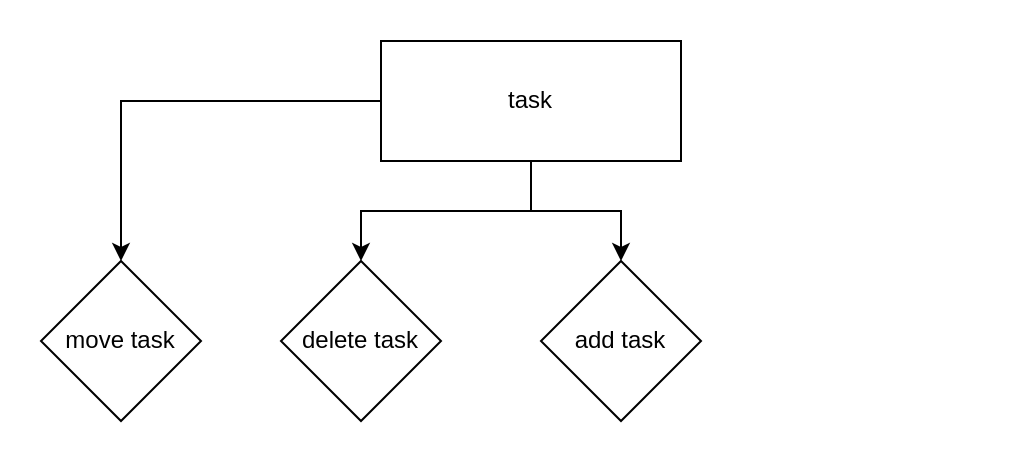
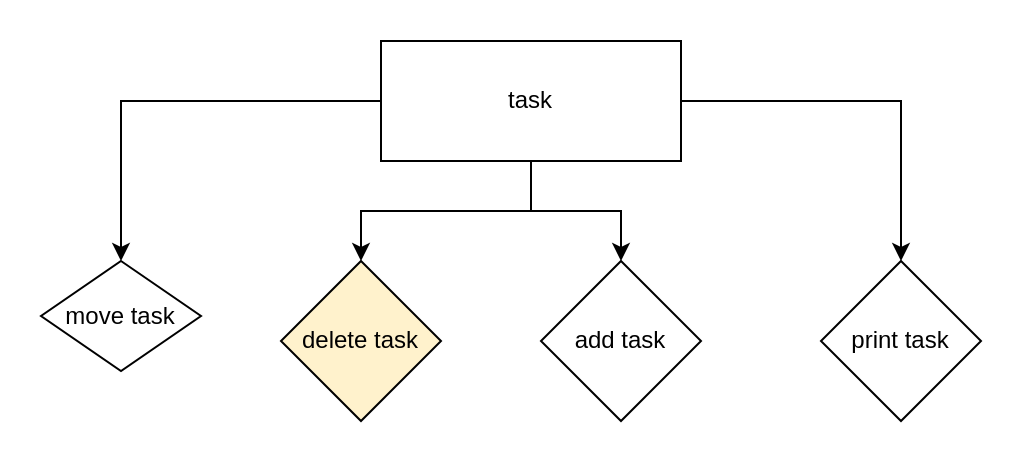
edge "task" -> "print task": added
node "move task": size 160x160 -> 160x110
node "delete task": fillcolor #ffffff -> #fff2cc
node "print task": added
